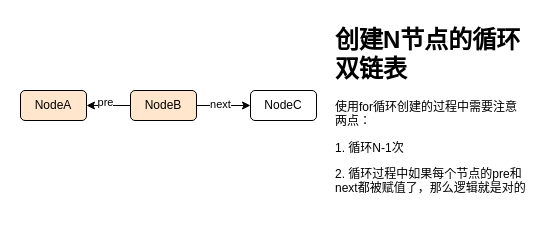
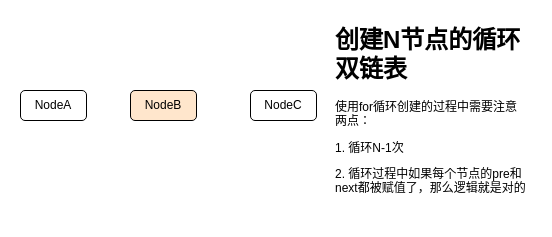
node "NodeA": fillcolor #ffe6cc -> #ffffff
edge "NodeB" -> "NodeA": removed, label "pre"
edge "NodeB" -> "NodeC": removed, label "next"
